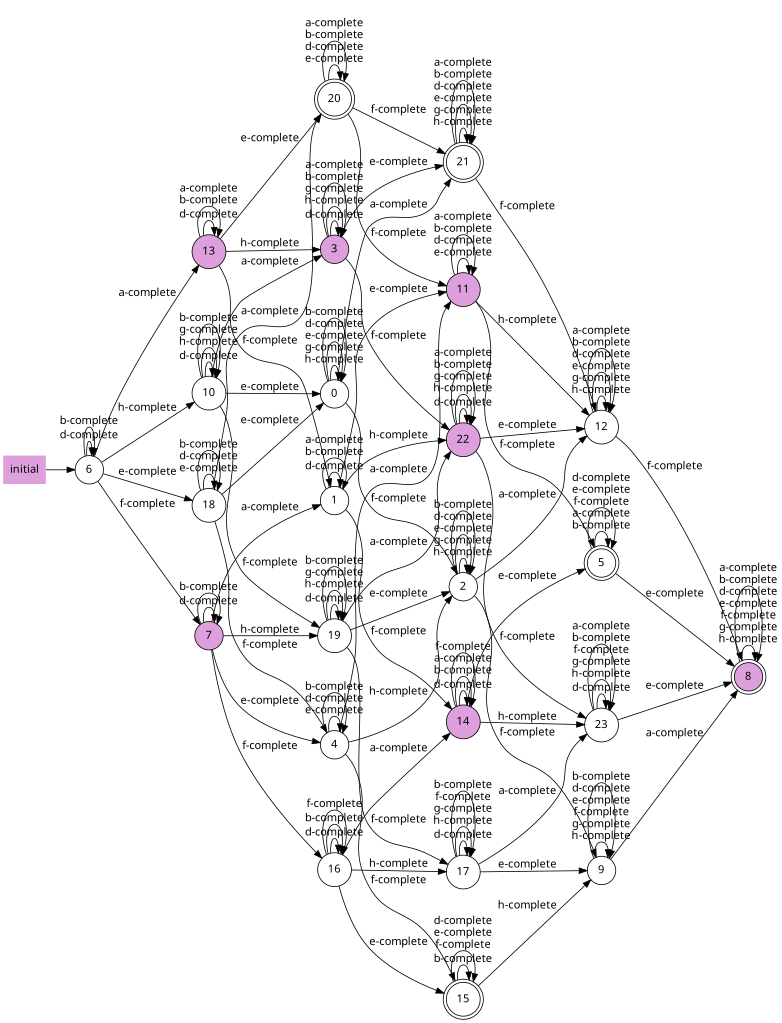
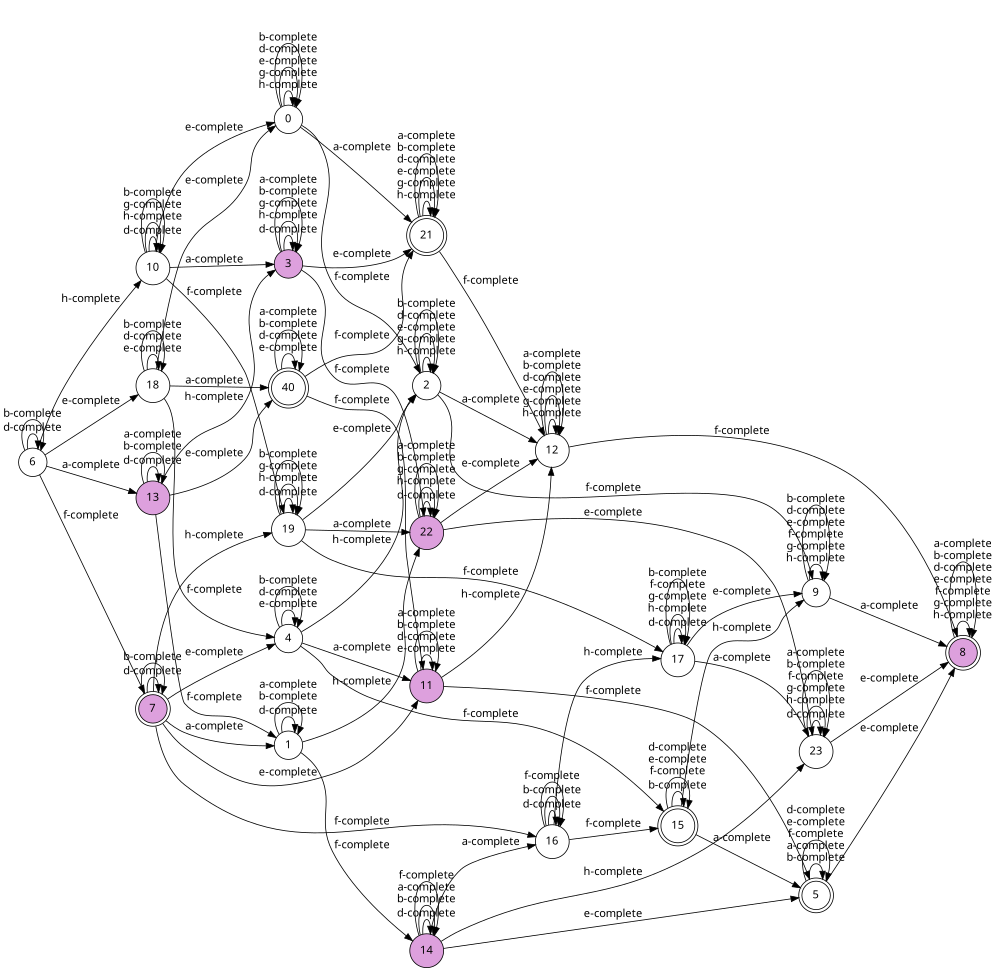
node "20": label "20" -> "40"
edge "1" -> "11": now "7" -> "11"
node "initial": removed
node "7": shape circle -> doublecircle
edge "22" -> "23": label "f-complete" -> "e-complete"
edge "16" -> "14": reversed
edge "15" -> "5": added, label "a-complete"
edge "16" -> "15": label "e-complete" -> "f-complete"
